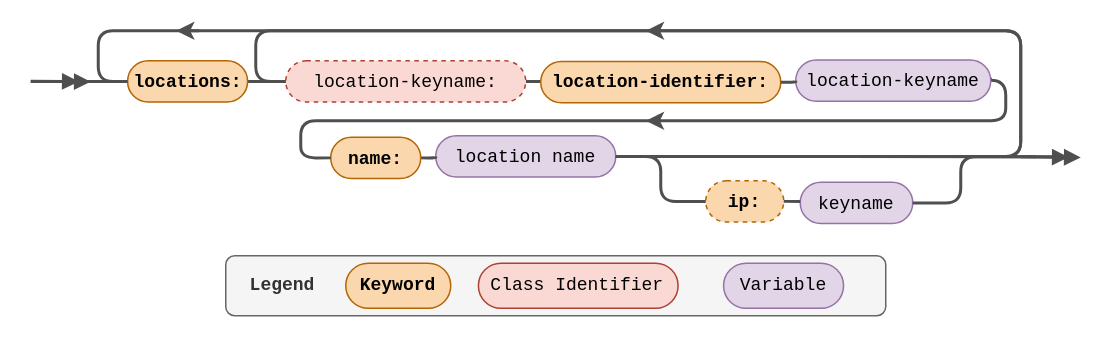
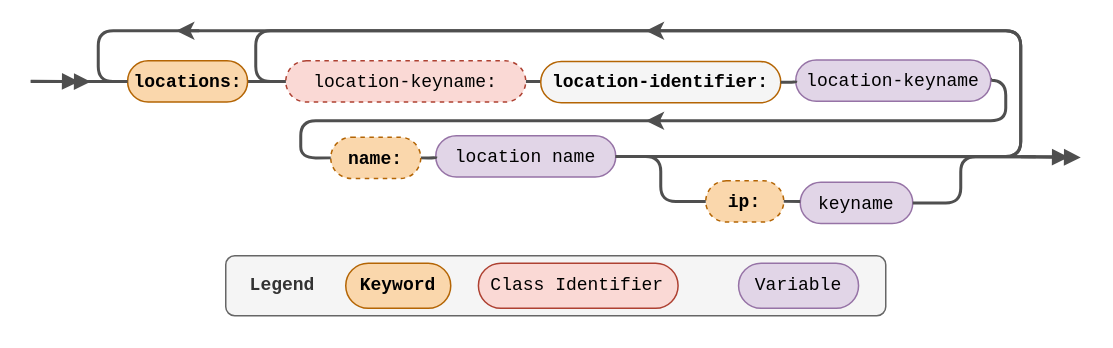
node "location-identifier:": fillcolor #fad7ac -> #f5f5f5
node "name:": style solid -> dashed
node "Variable": moved (784, 286) -> (799, 286)
